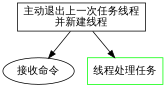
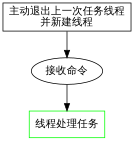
edge "主动退出上一次任务线程 并新建线程" -> "线程处理任务": now "接收命令" -> "线程处理任务"
